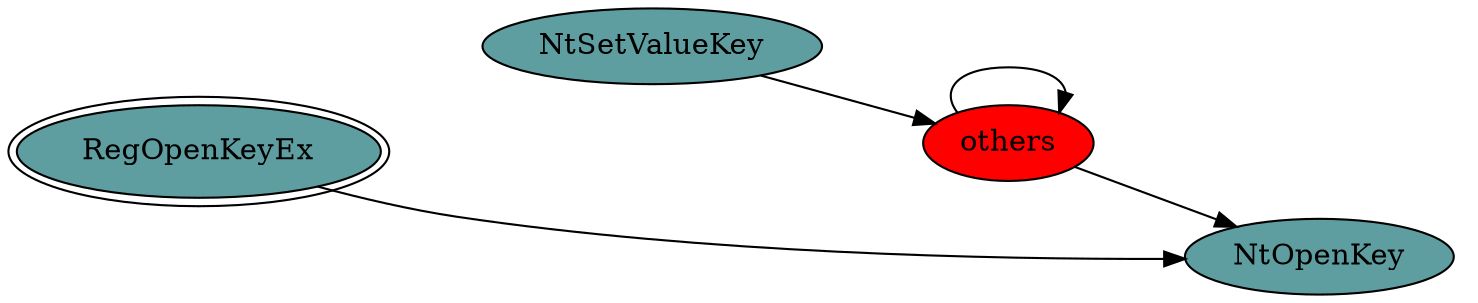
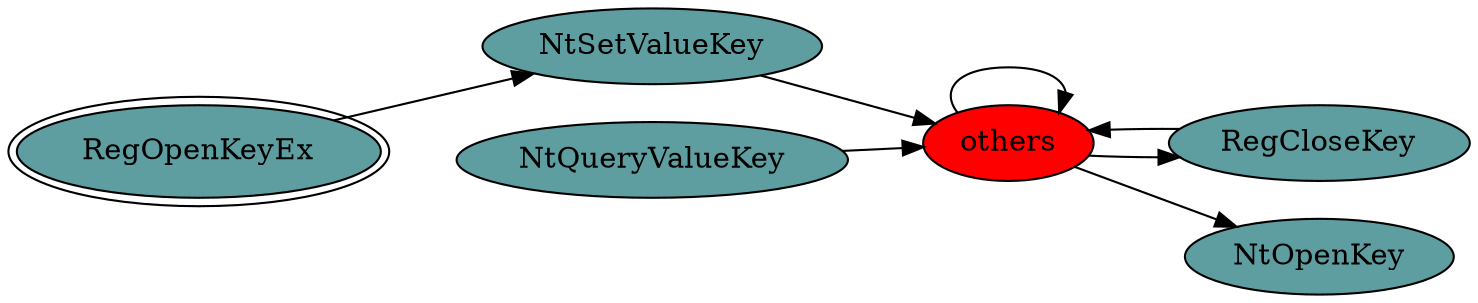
node "RegCloseKey": added
node "NtQueryValueKey": added
edge "RegOpenKeyEx" -> "NtOpenKey": now "RegOpenKeyEx" -> "NtSetValueKey"
